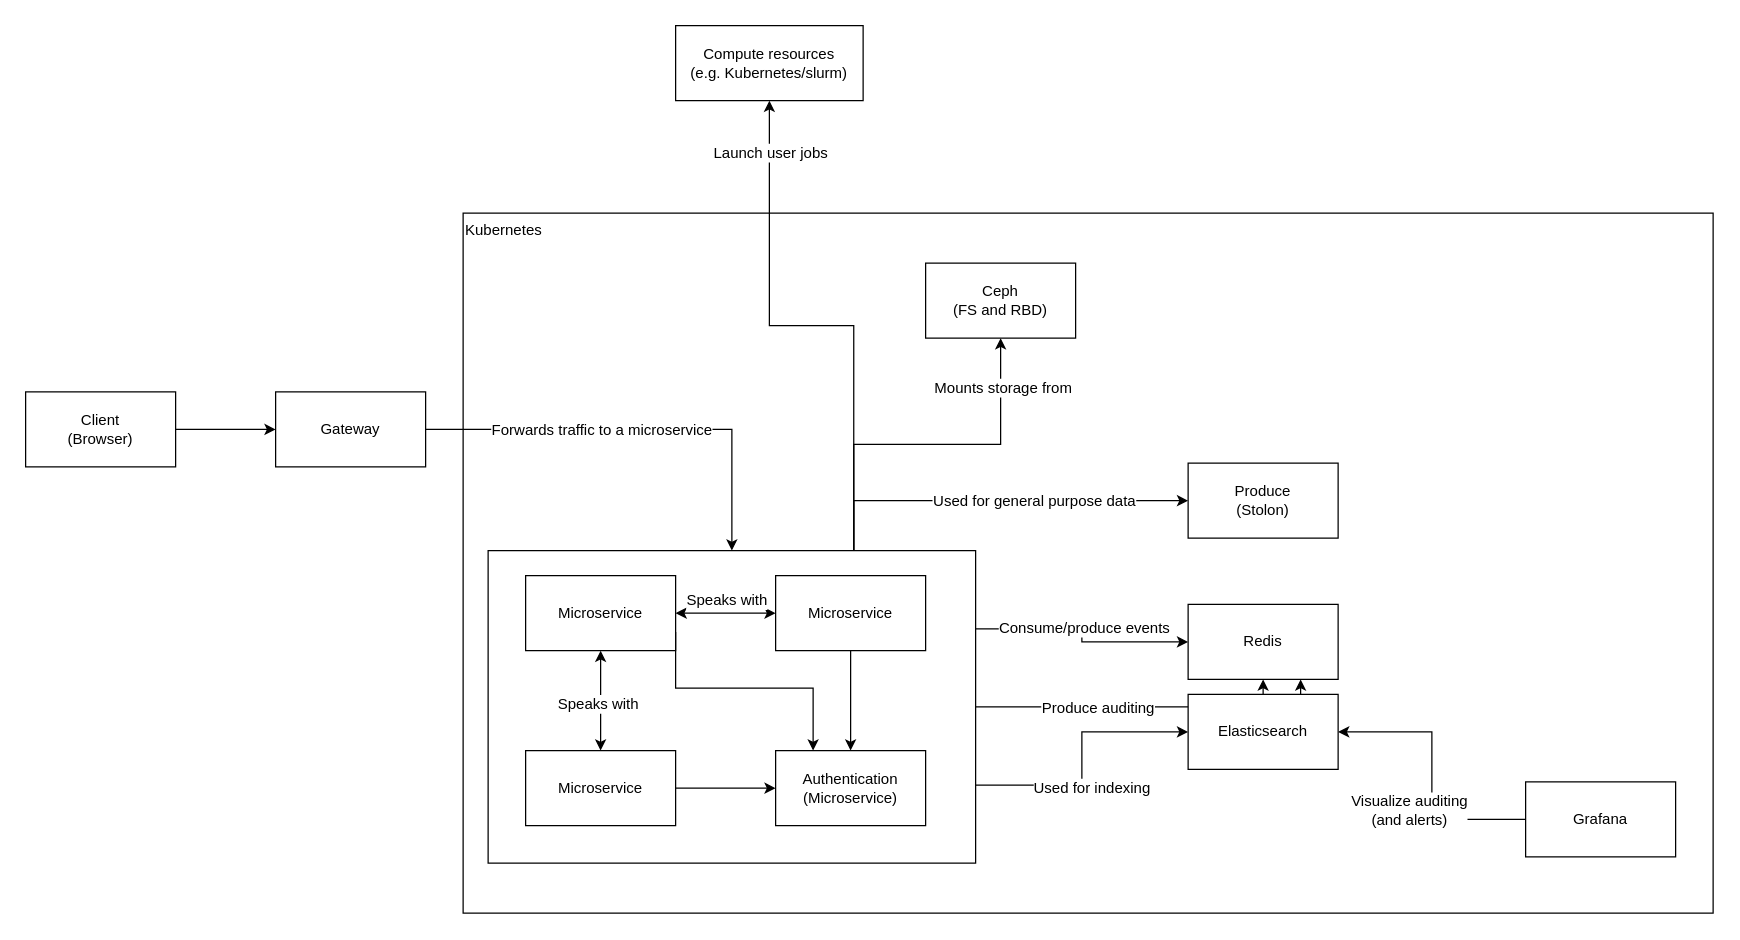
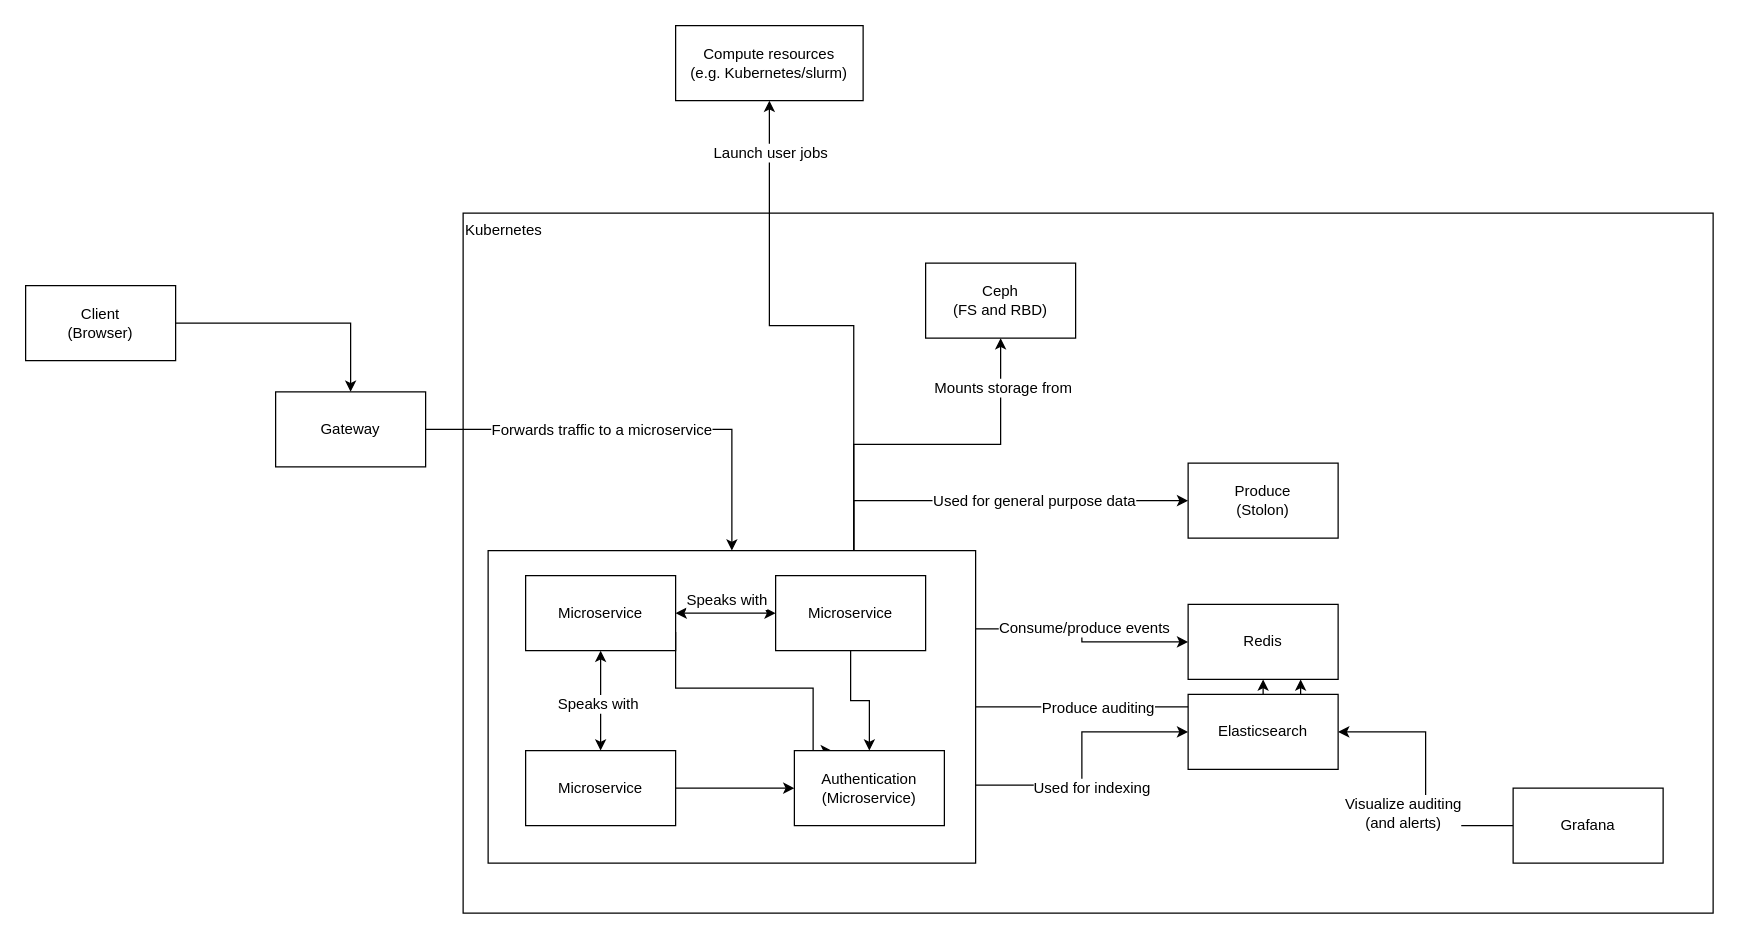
node "Client (Browser)": moved (101, 429) -> (101, 323)
node "Authentication (Microservice)": moved (851, 788) -> (869, 788)
node "Grafana": moved (1601, 819) -> (1588, 826)
